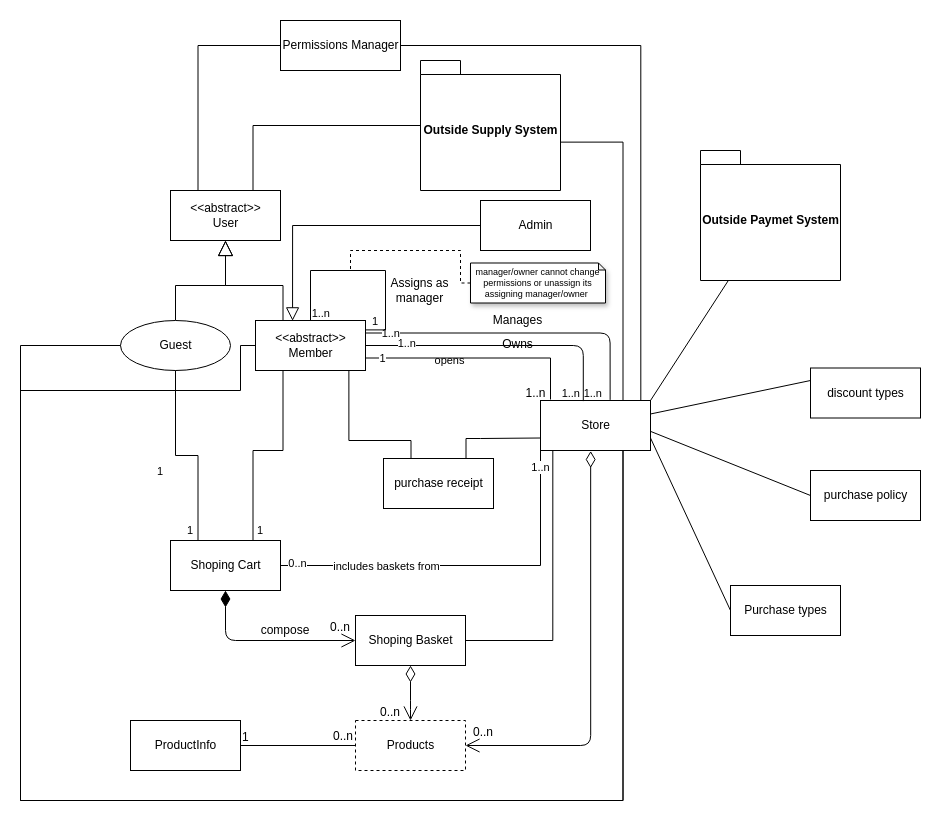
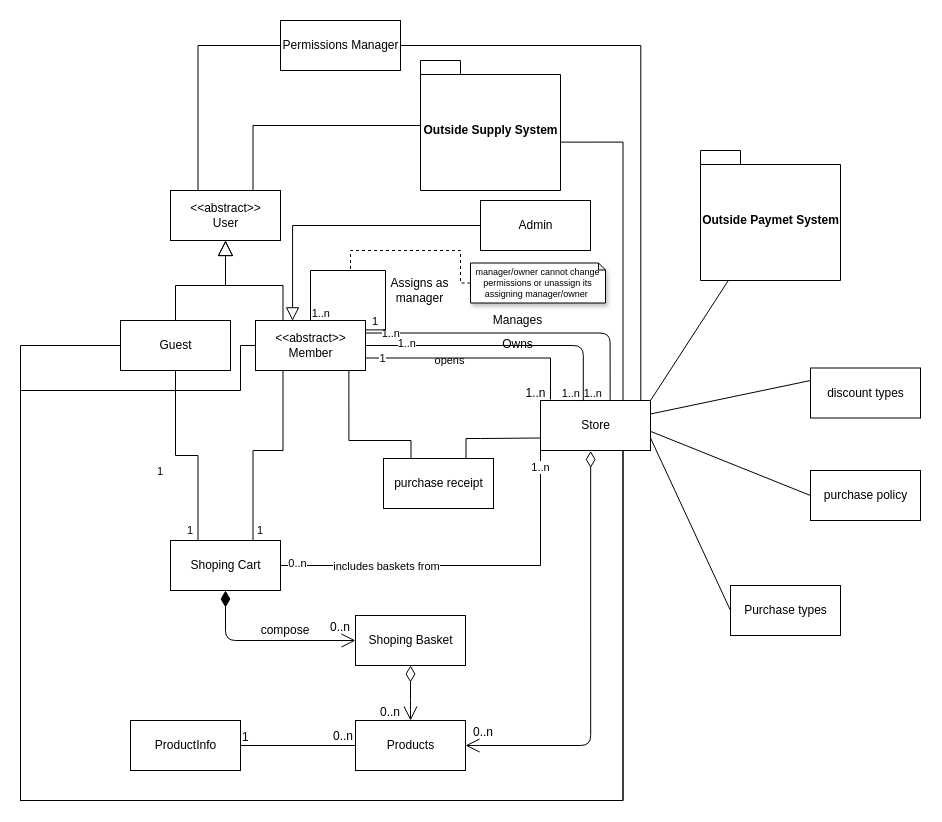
node "Guest": shape ellipse -> rectangle
edge "Store" -- "Shoping Basket": removed
node "Products": style dashed -> solid
